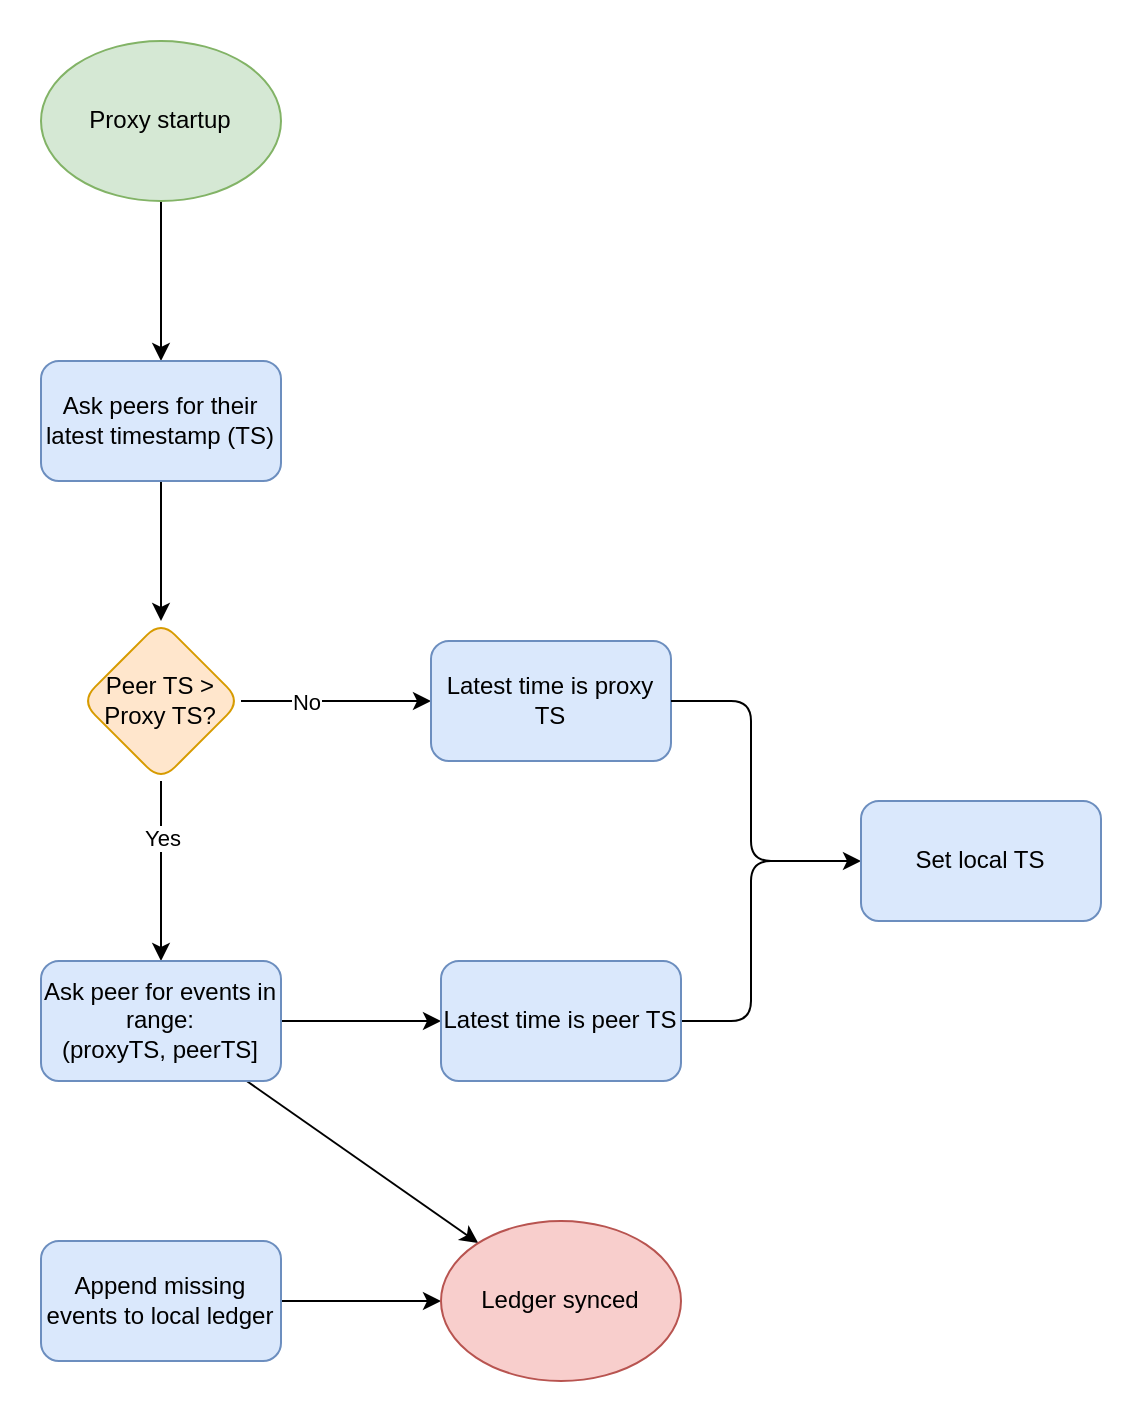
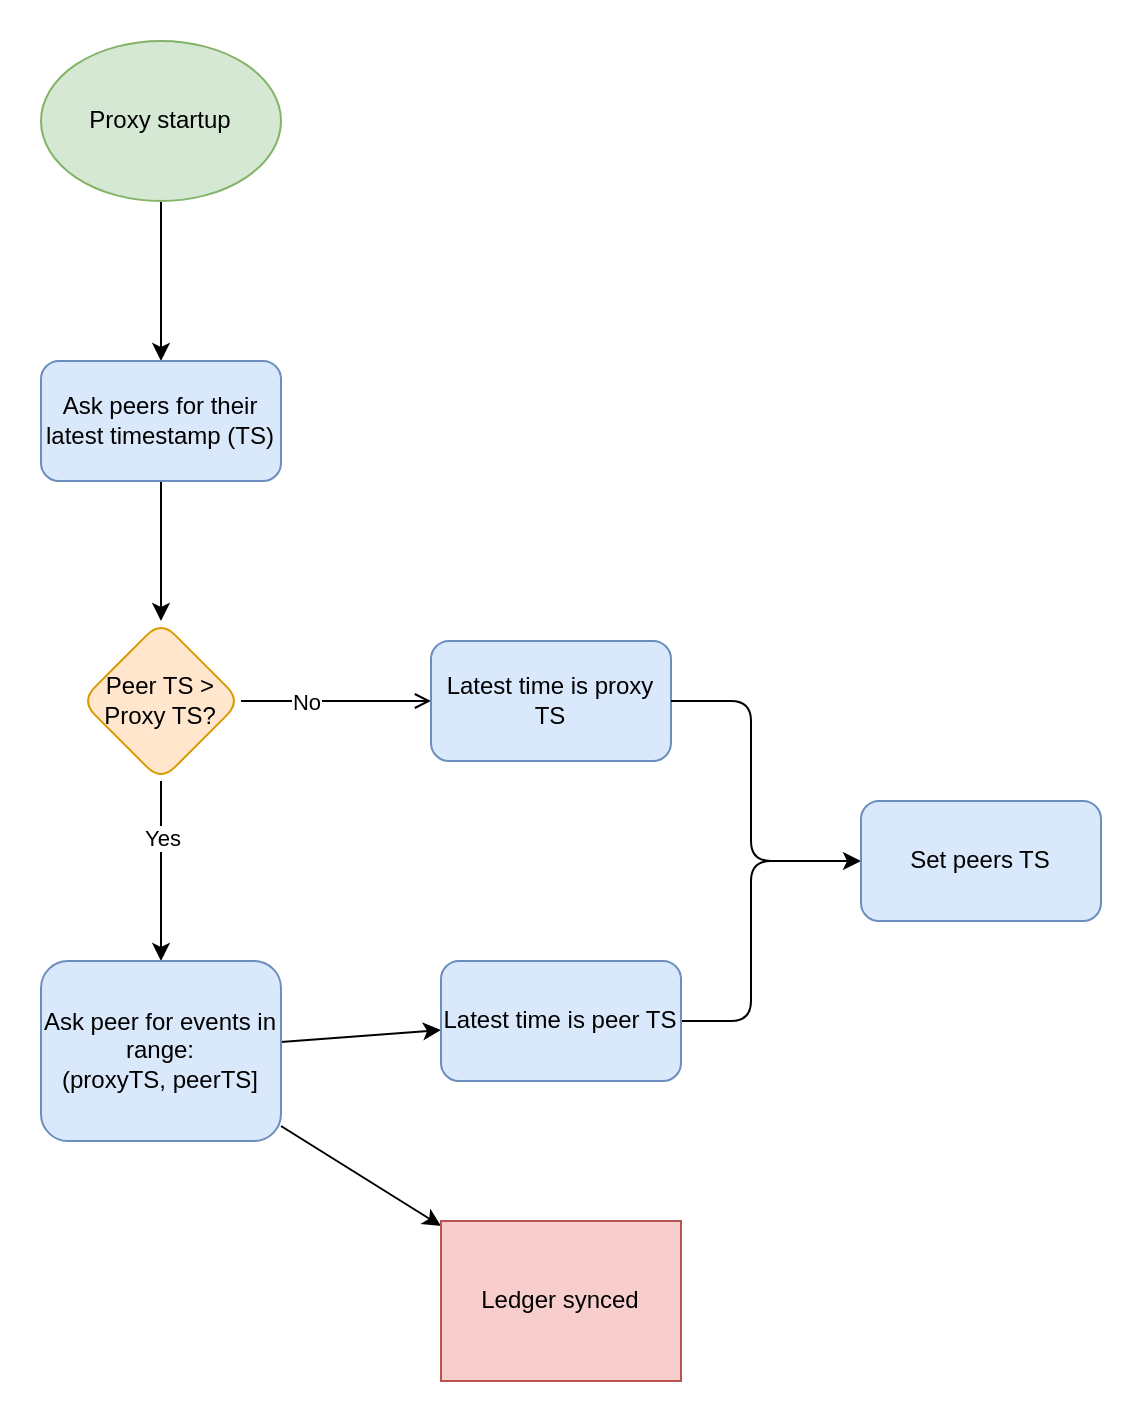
edge "Peer TS > Proxy TS?" -> "Latest time is proxy TS": arrowhead classic -> open
node "Set local TS": label "Set local TS" -> "Set peers TS"
node "Ask peer for events in range: (proxyTS, peerTS]": size 240x120 -> 240x180
node "Append missing events to local ledger": removed
edge "Append missing events to local ledger" -> "Ledger synced": removed
node "Ledger synced": shape ellipse -> rectangle
